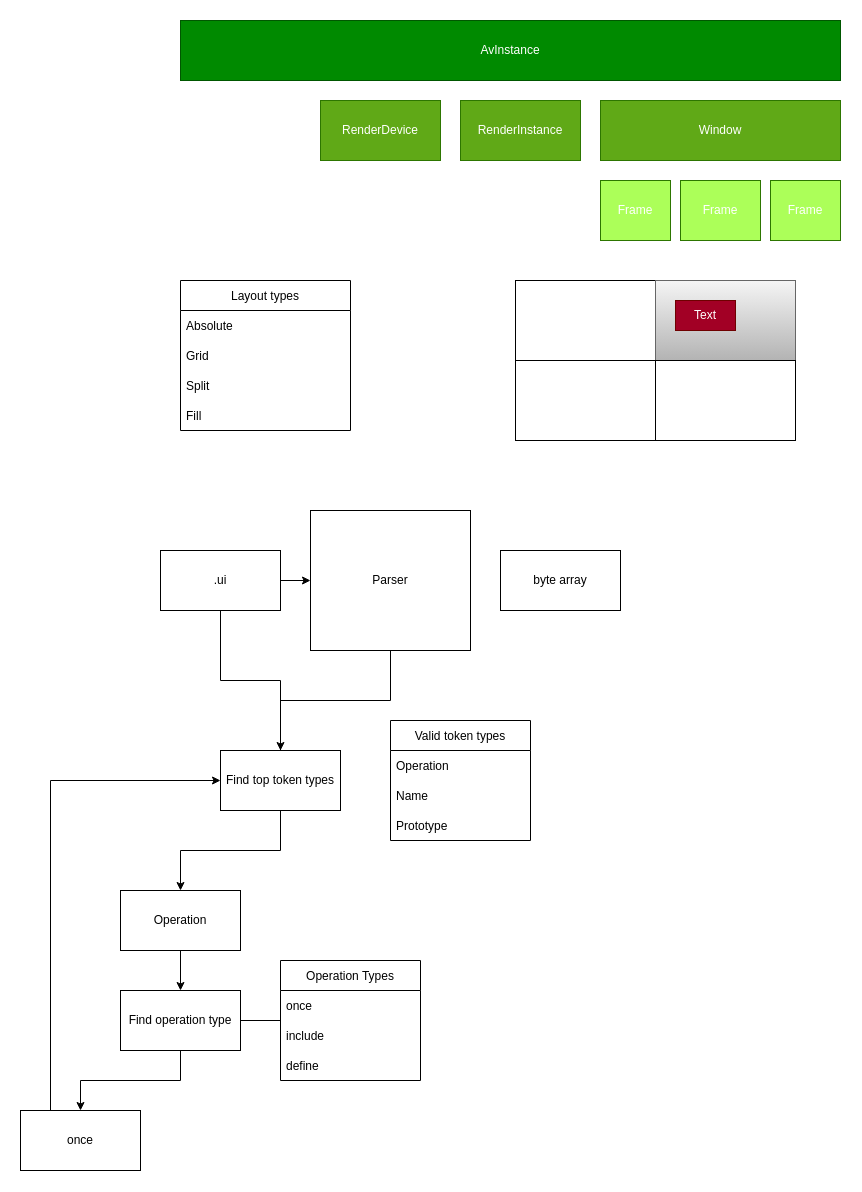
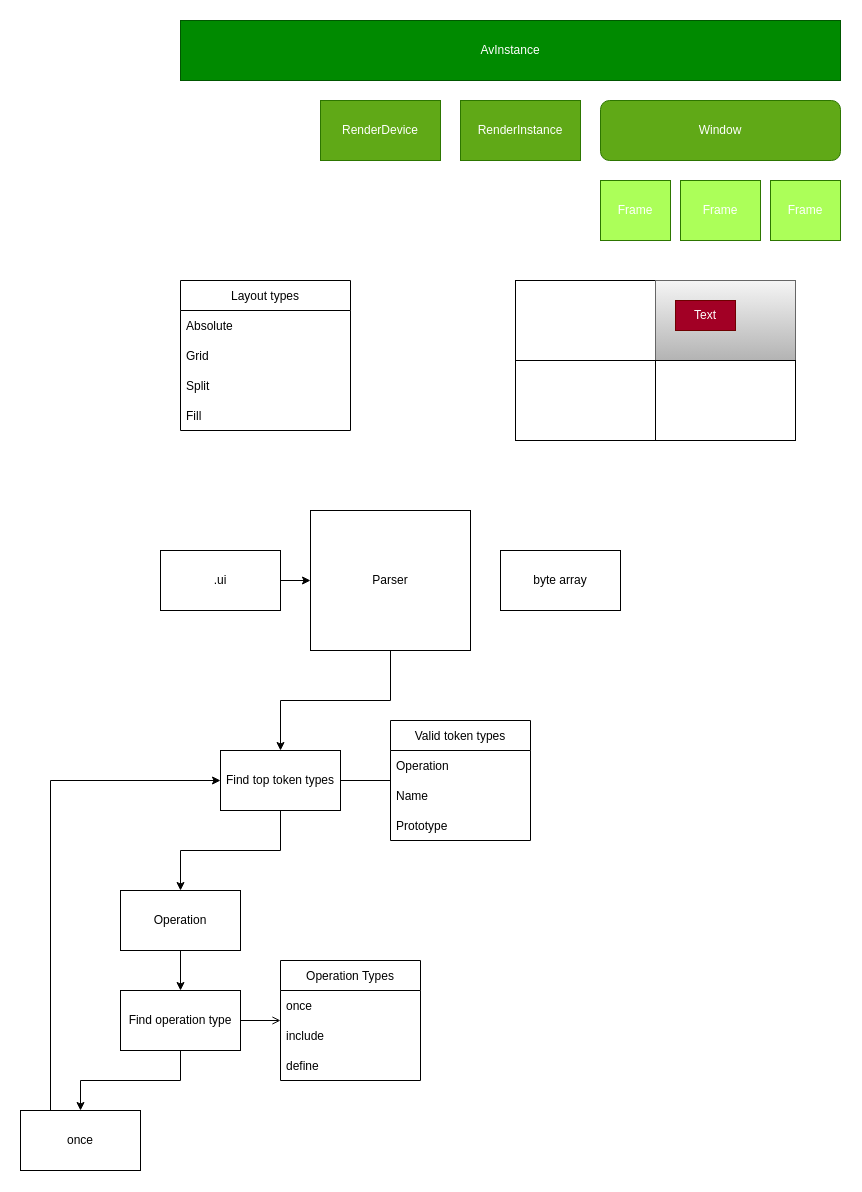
node "Window": shape rectangle -> rounded rectangle
edge ".ui" -- "Find top token types": now "Valid token types" -- "Find top token types"
edge "Find operation type" -- "Operation Types": arrowhead none -> open
